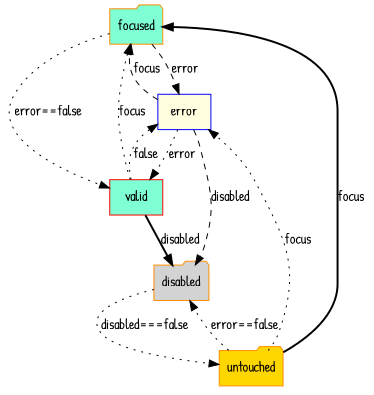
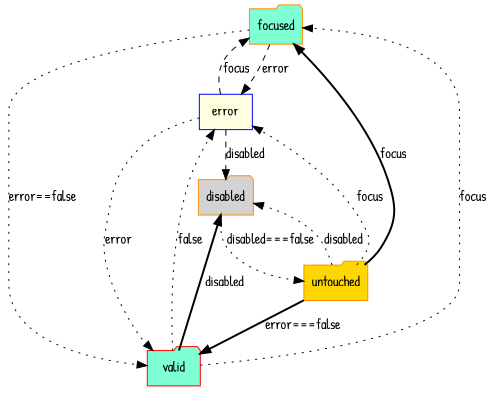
node "valid": shape box -> folder
edge "untouched" -> "valid": added, label "error===false"
edge "untouched" -> "disabled": label "error==false" -> "disabled"
